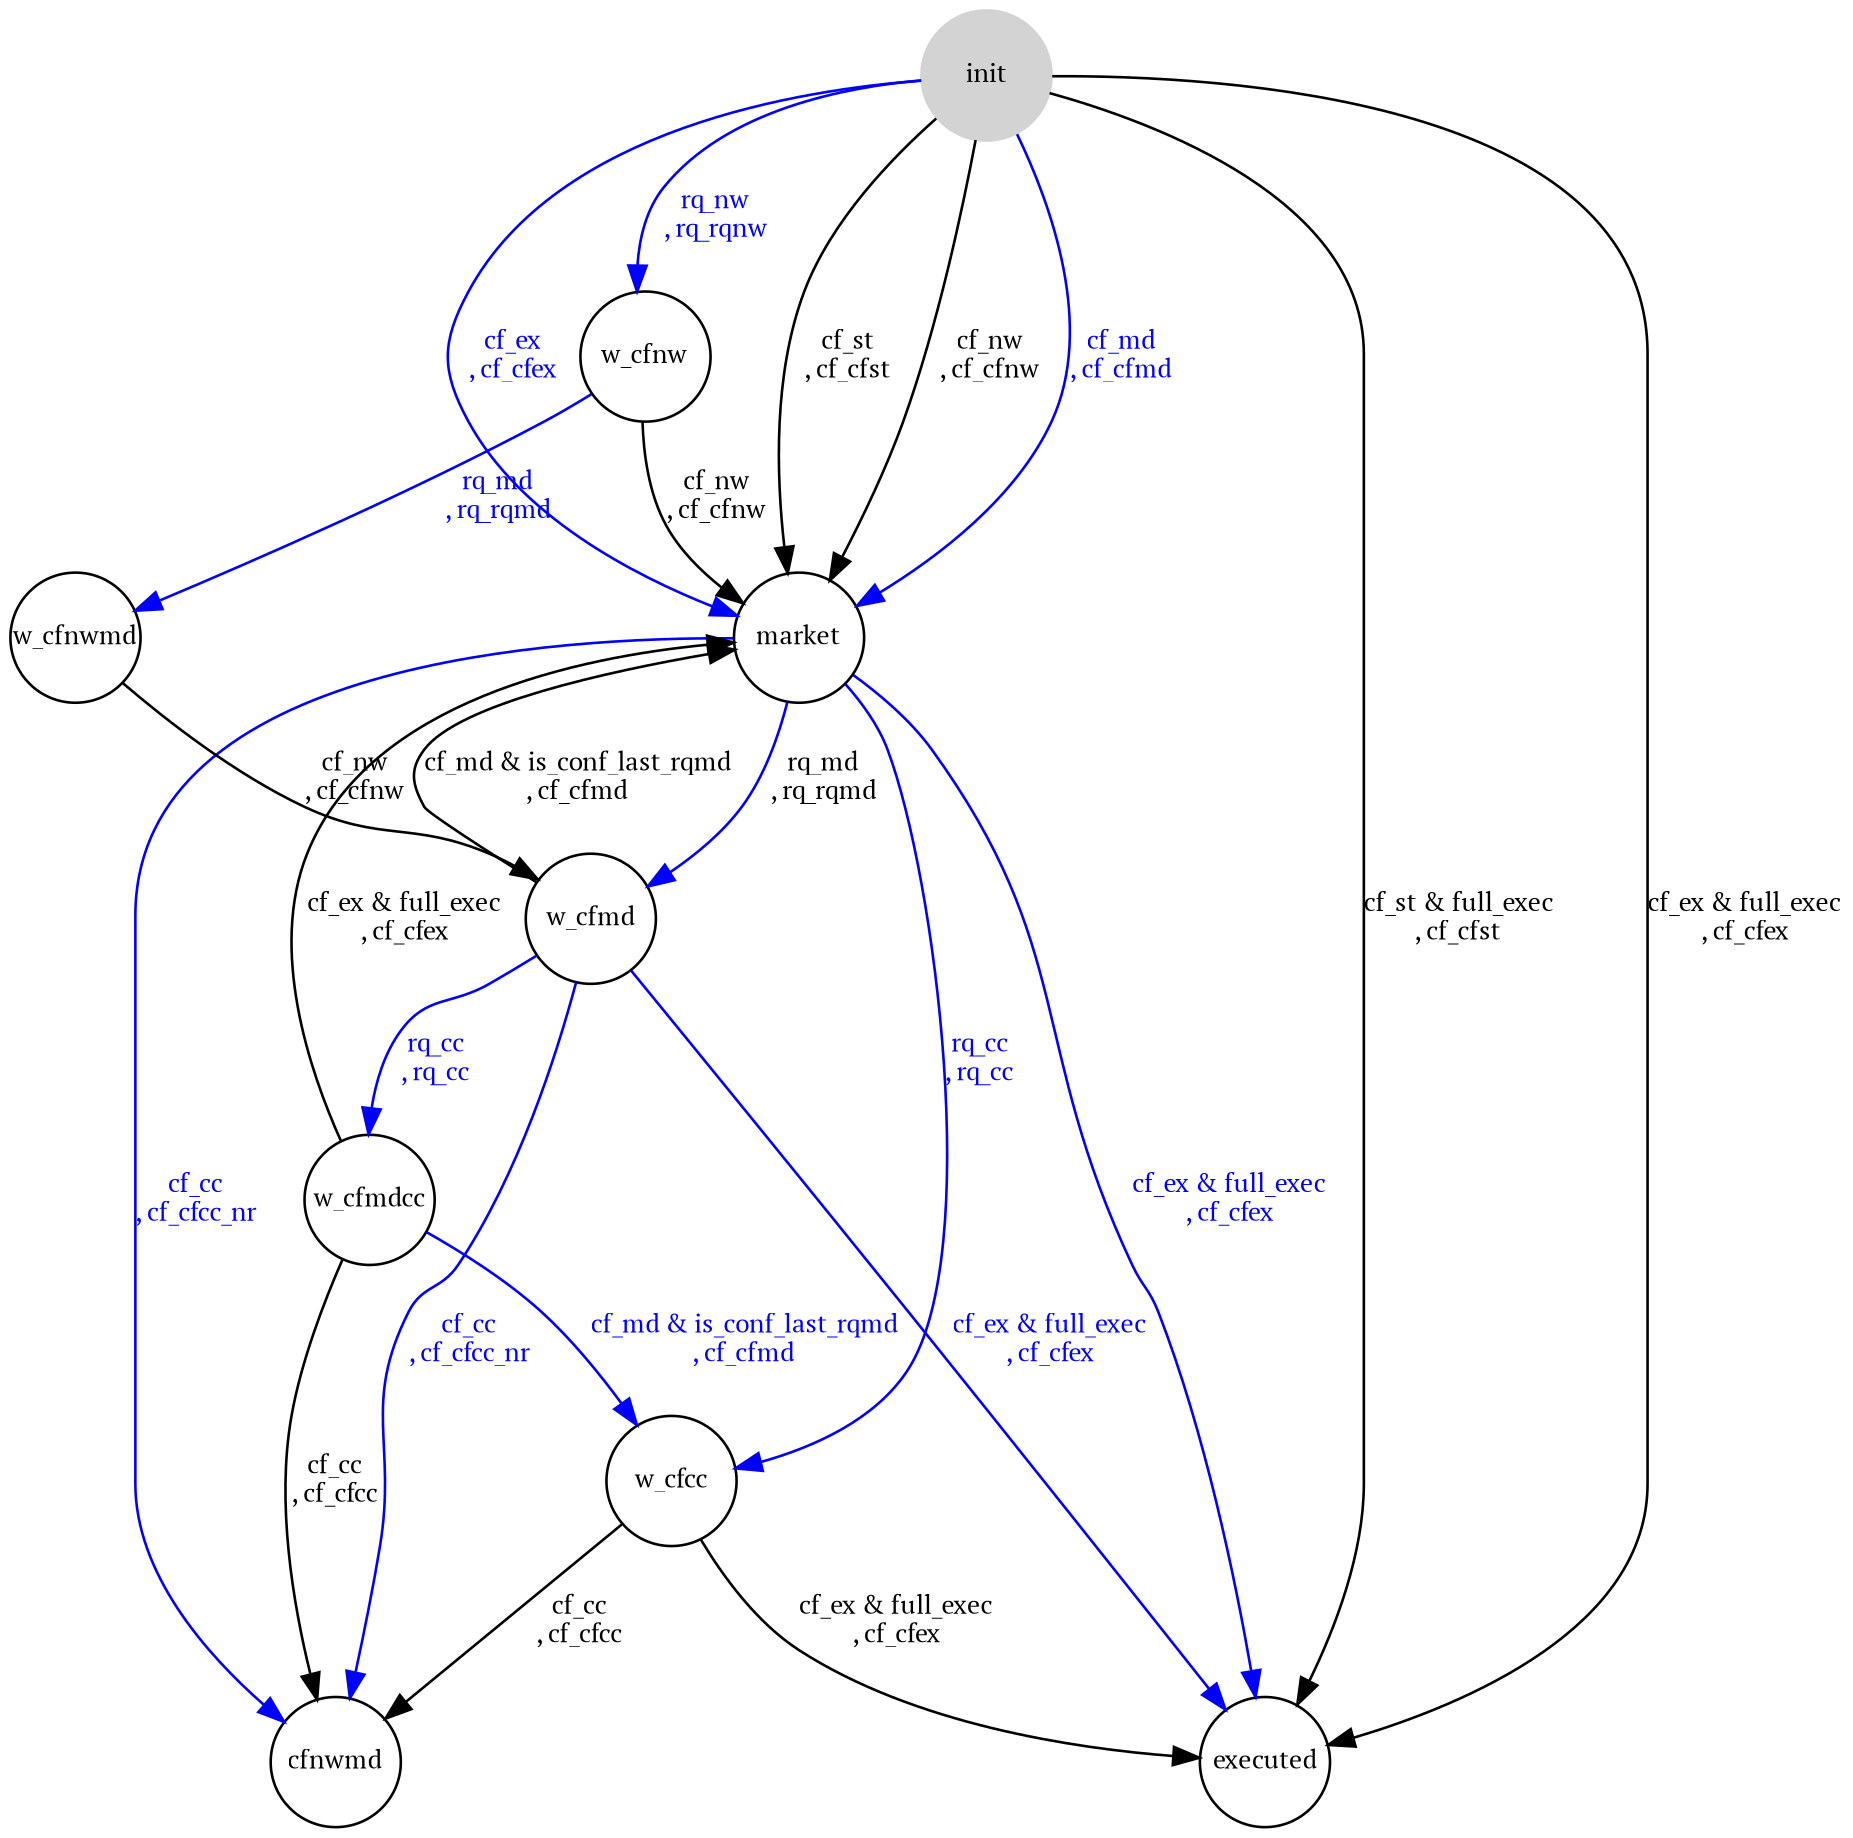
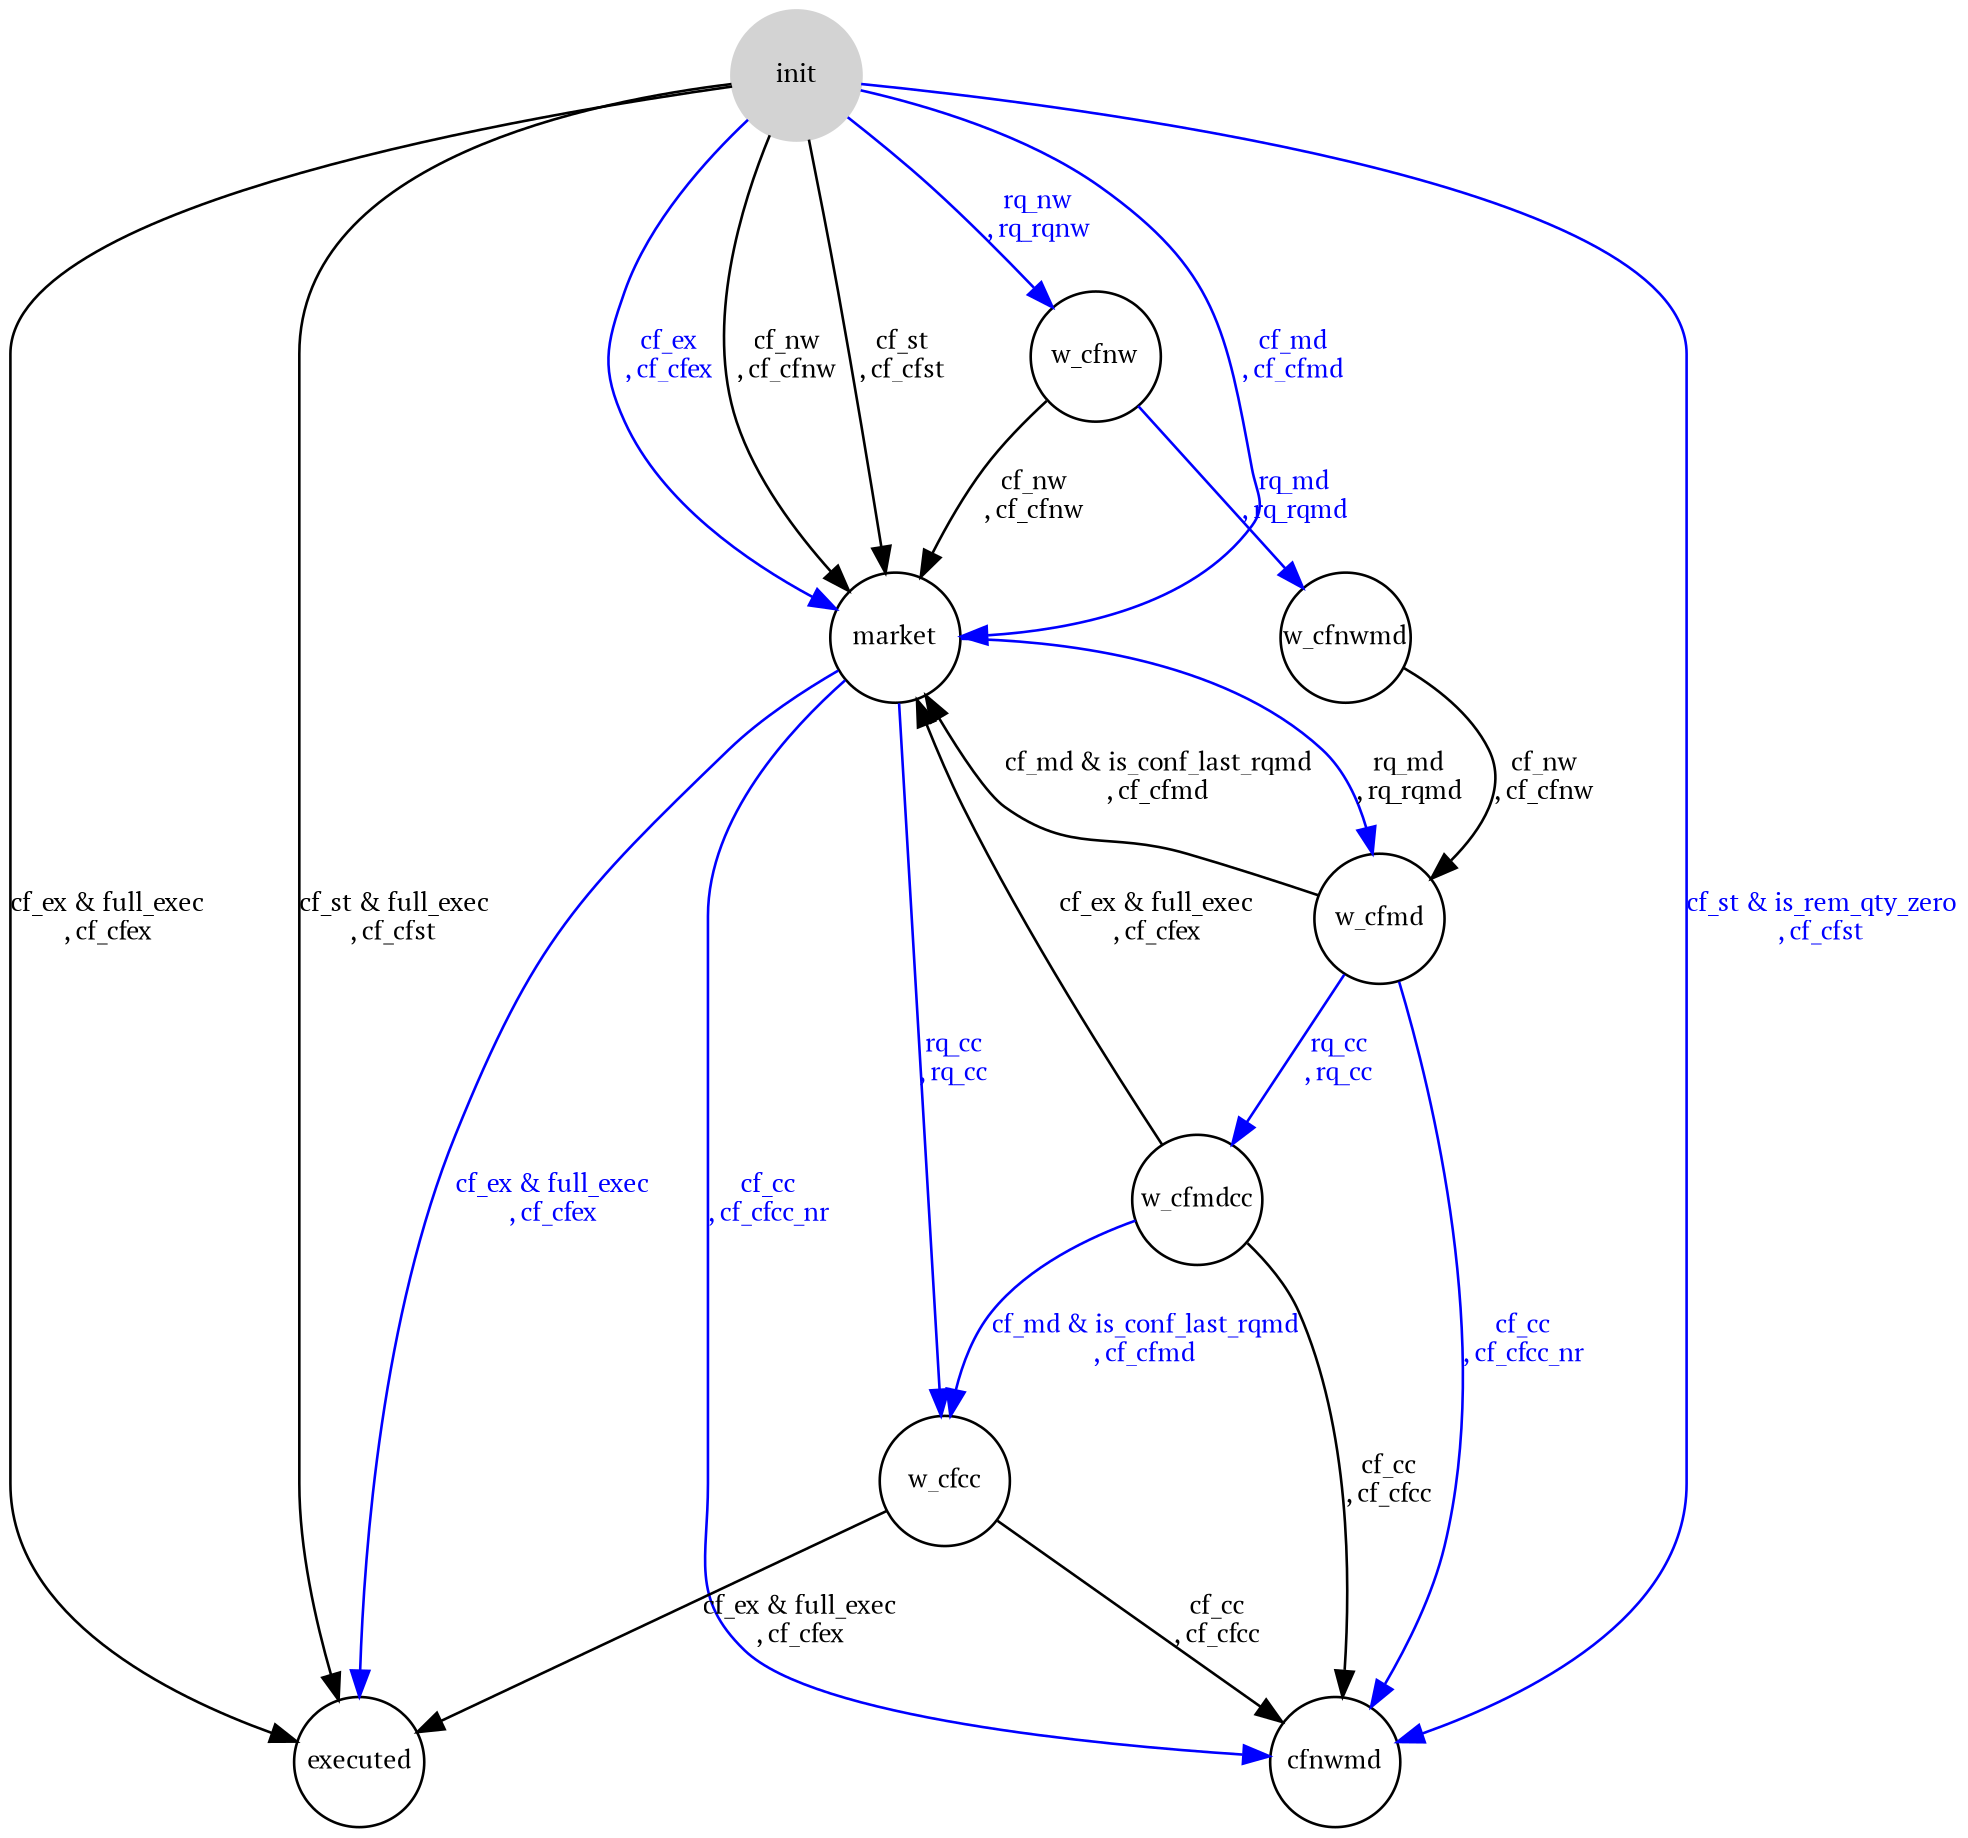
edge "init" -> "cfnwmd": added, label "cf_st & is_rem_qty_zero , cf_cfst"
edge "w_cfmd" -> "executed": removed, label "cf_ex & full_exec , cf_cfex"
